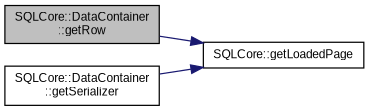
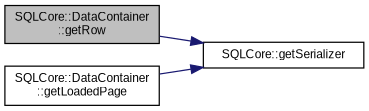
node "SQLCore::getLoadedPage": label "SQLCore::getLoadedPage" -> "SQLCore::getSerializer"
node "SQLCore::DataContainer ::getSerializer": label "SQLCore::DataContainer ::getSerializer" -> "SQLCore::DataContainer ::getLoadedPage"
